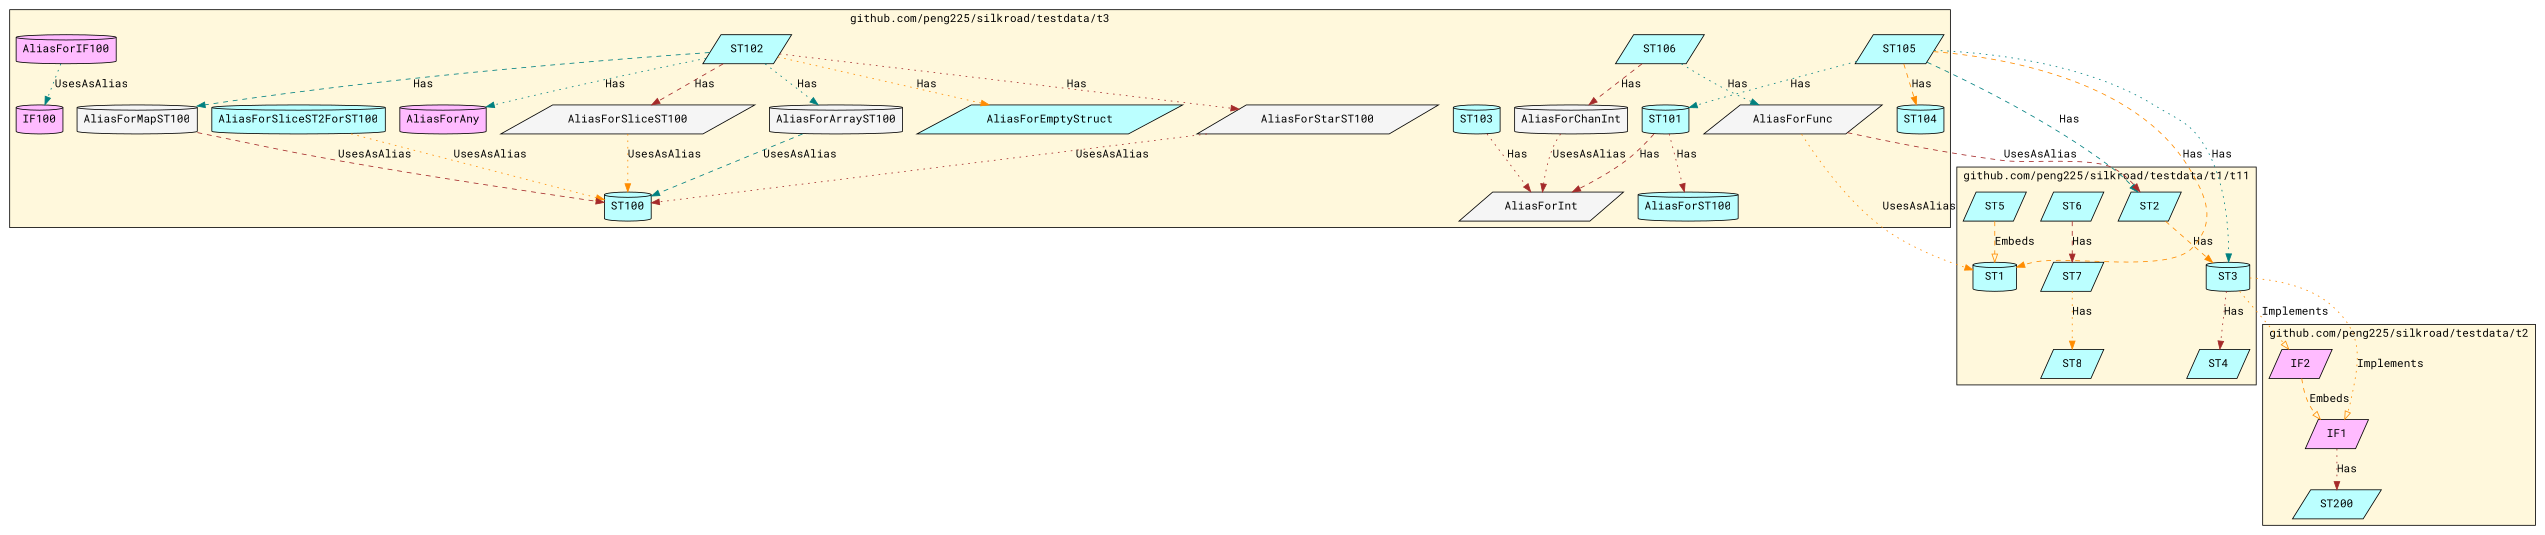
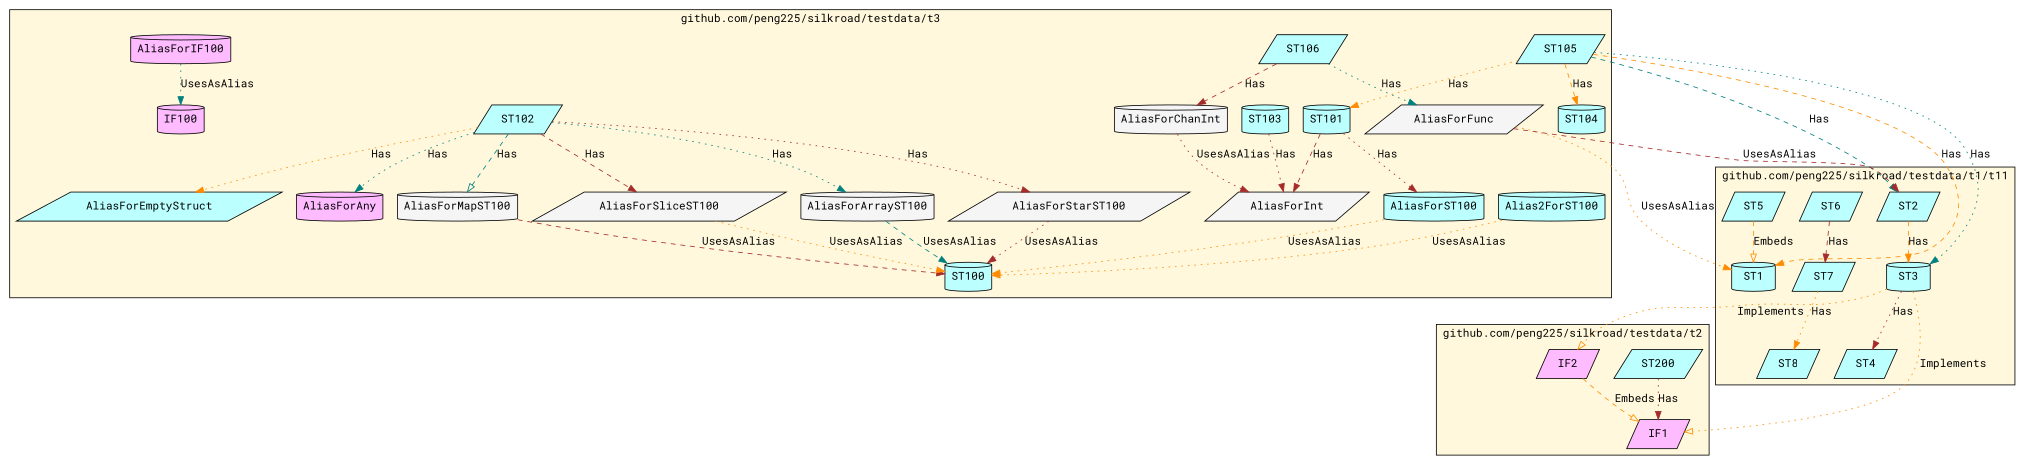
edge "ST102" -> "AliasForMapST100": arrowhead normal -> empty
edge "ST105" -> "ST101": color teal -> darkorange
node "AliasForSliceST2ForST100": label "AliasForSliceST2ForST100" -> "Alias2ForST100"
edge "AliasForST100" -> "ST100": added, label "UsesAsAlias"
edge "IF1" -> "ST200": reversed
